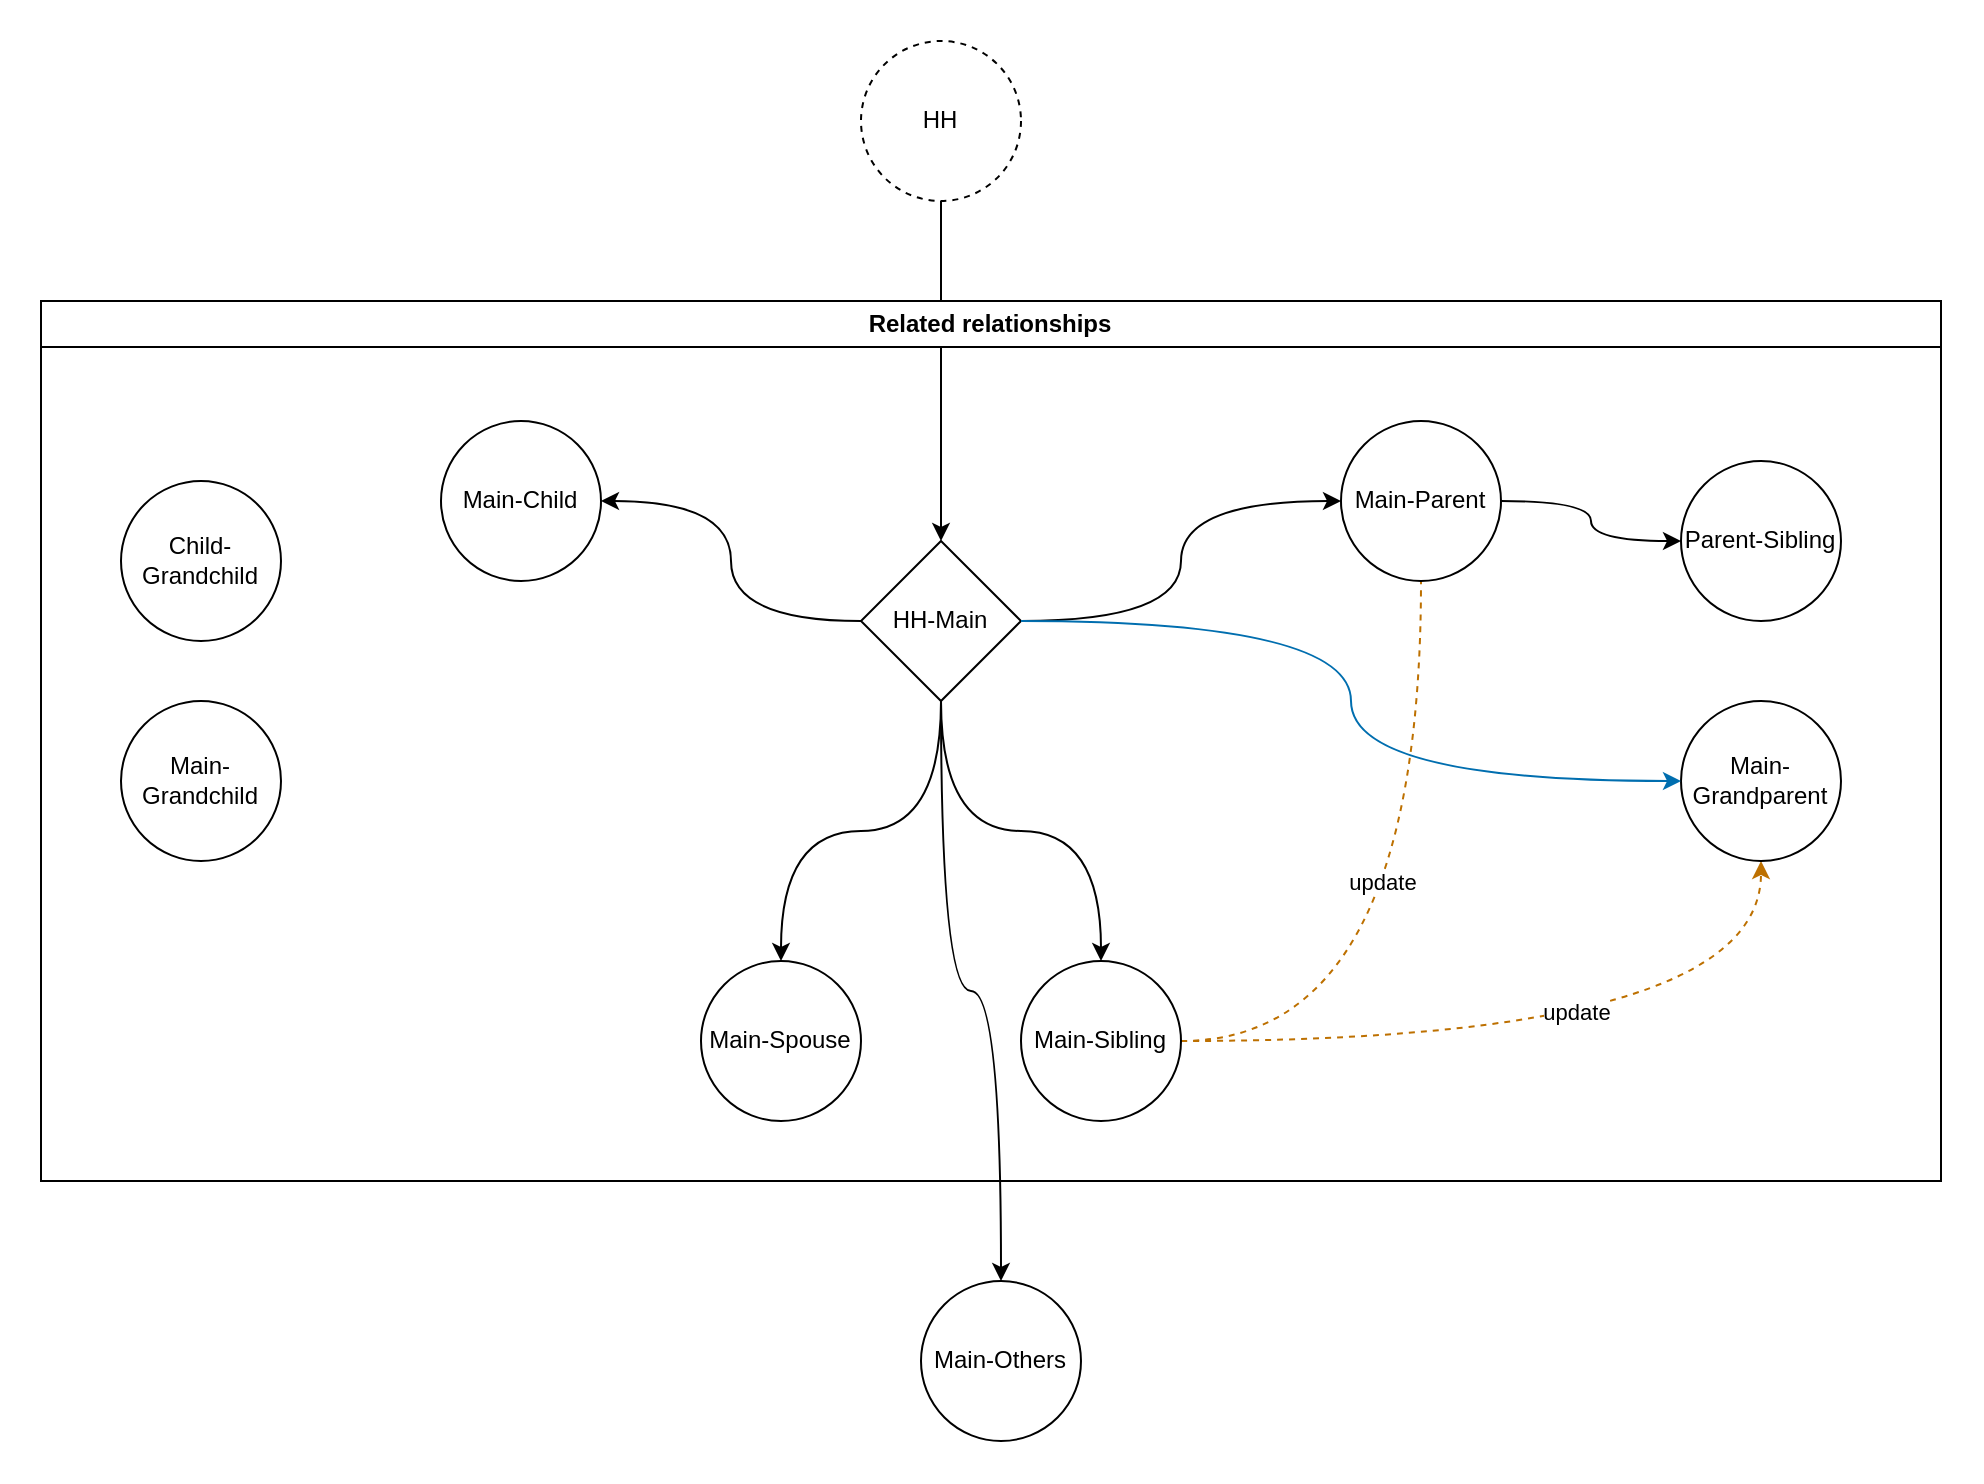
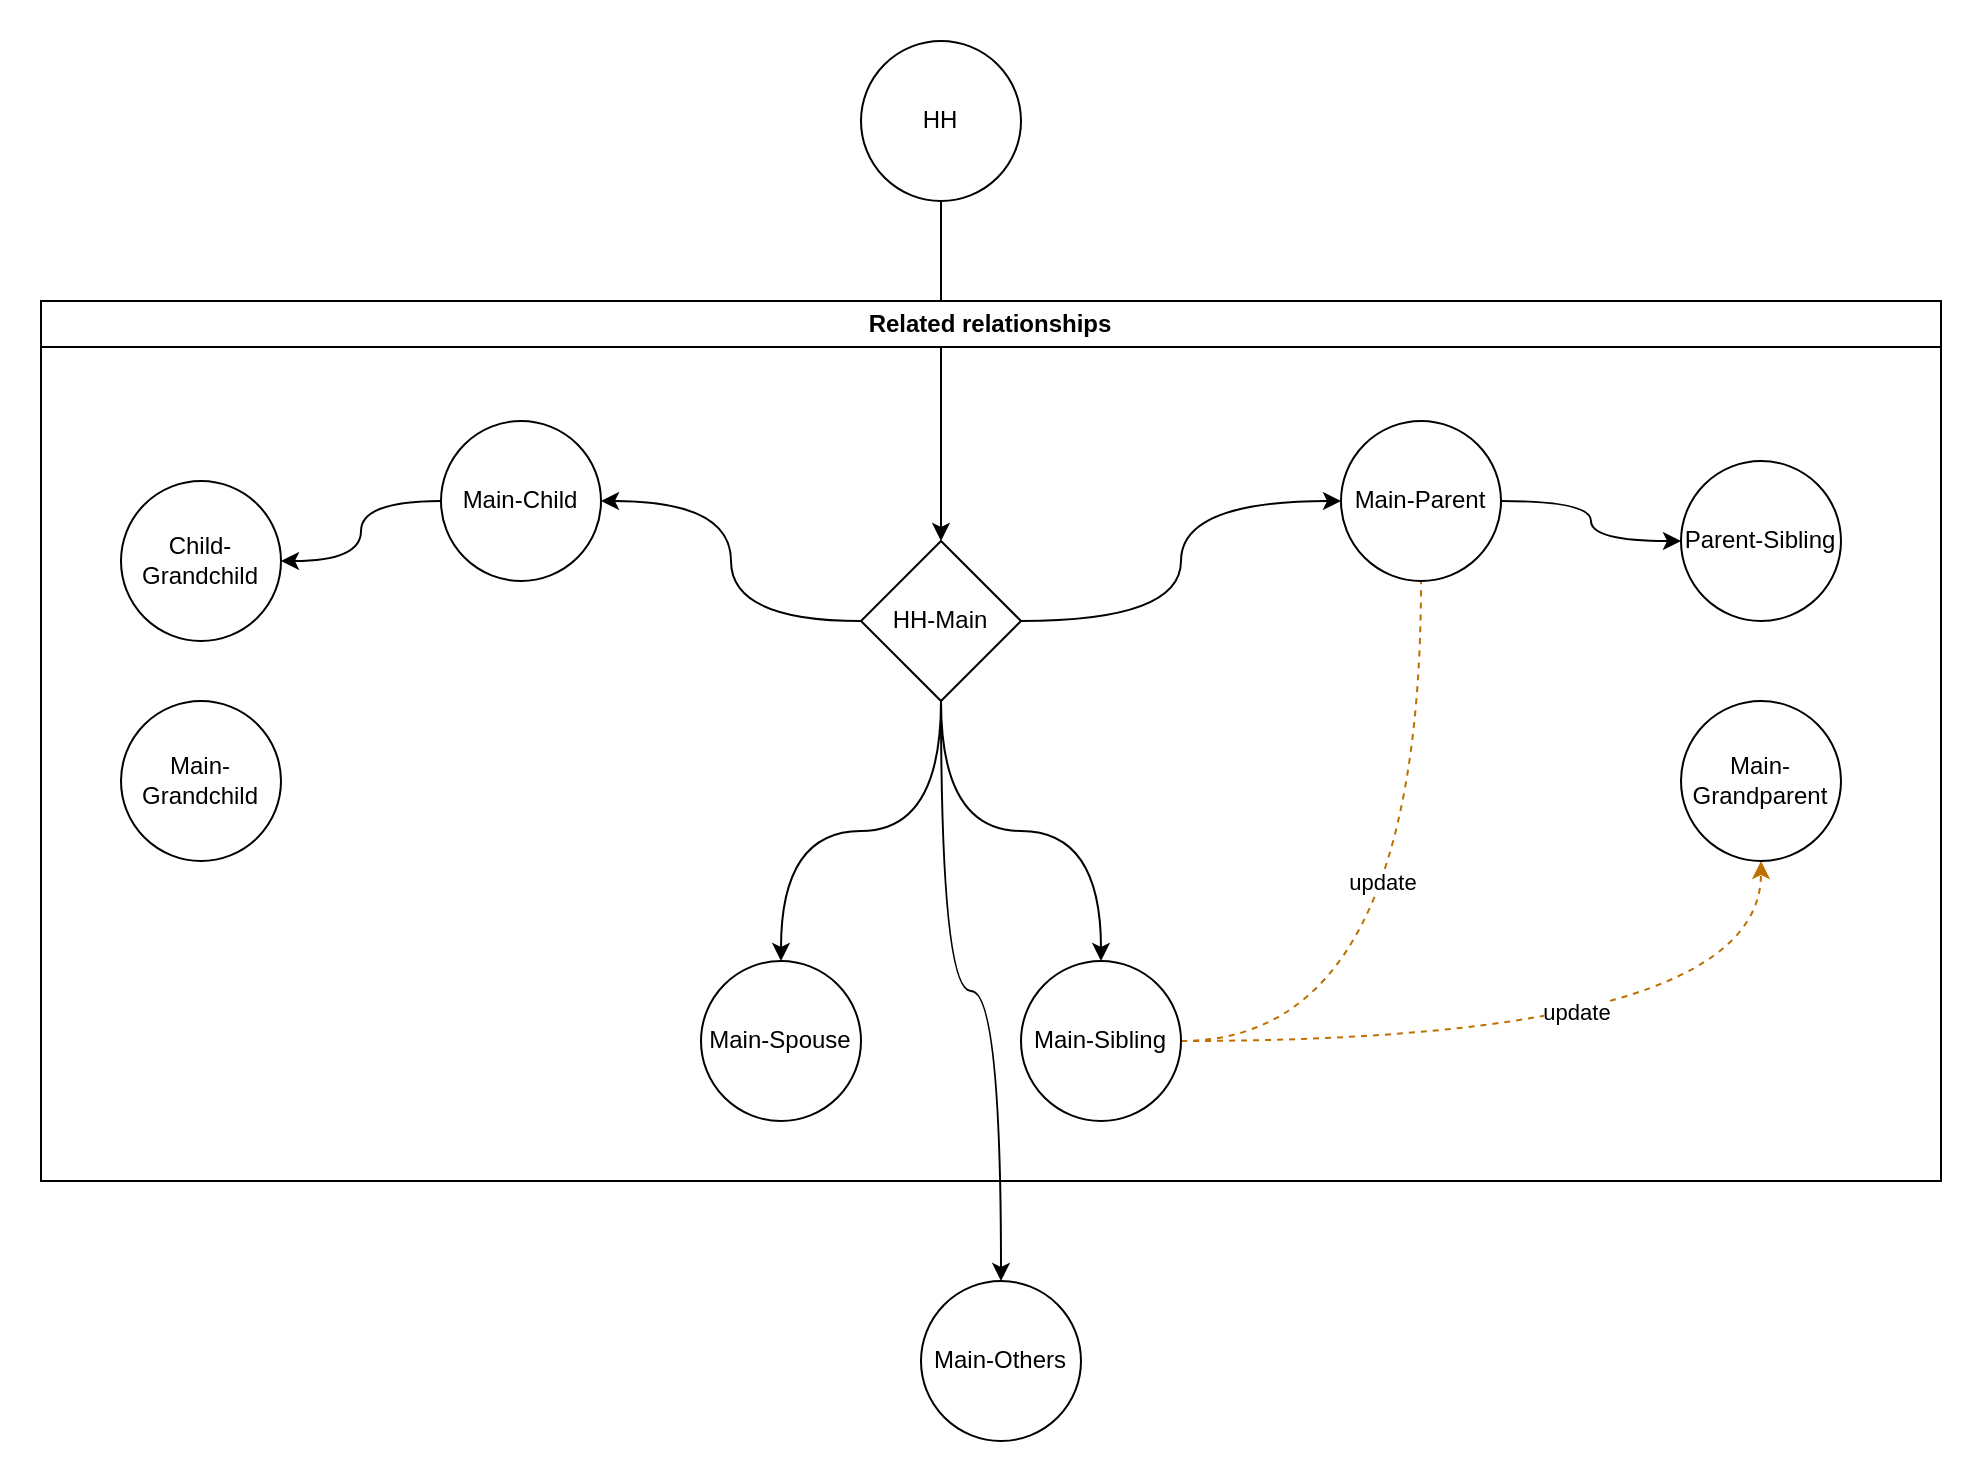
node "HH": style dashed -> solid
edge "Main-Child" -> "Child-Grandchild": added
edge "HH-Main" -> "Main-Grandparent": removed
